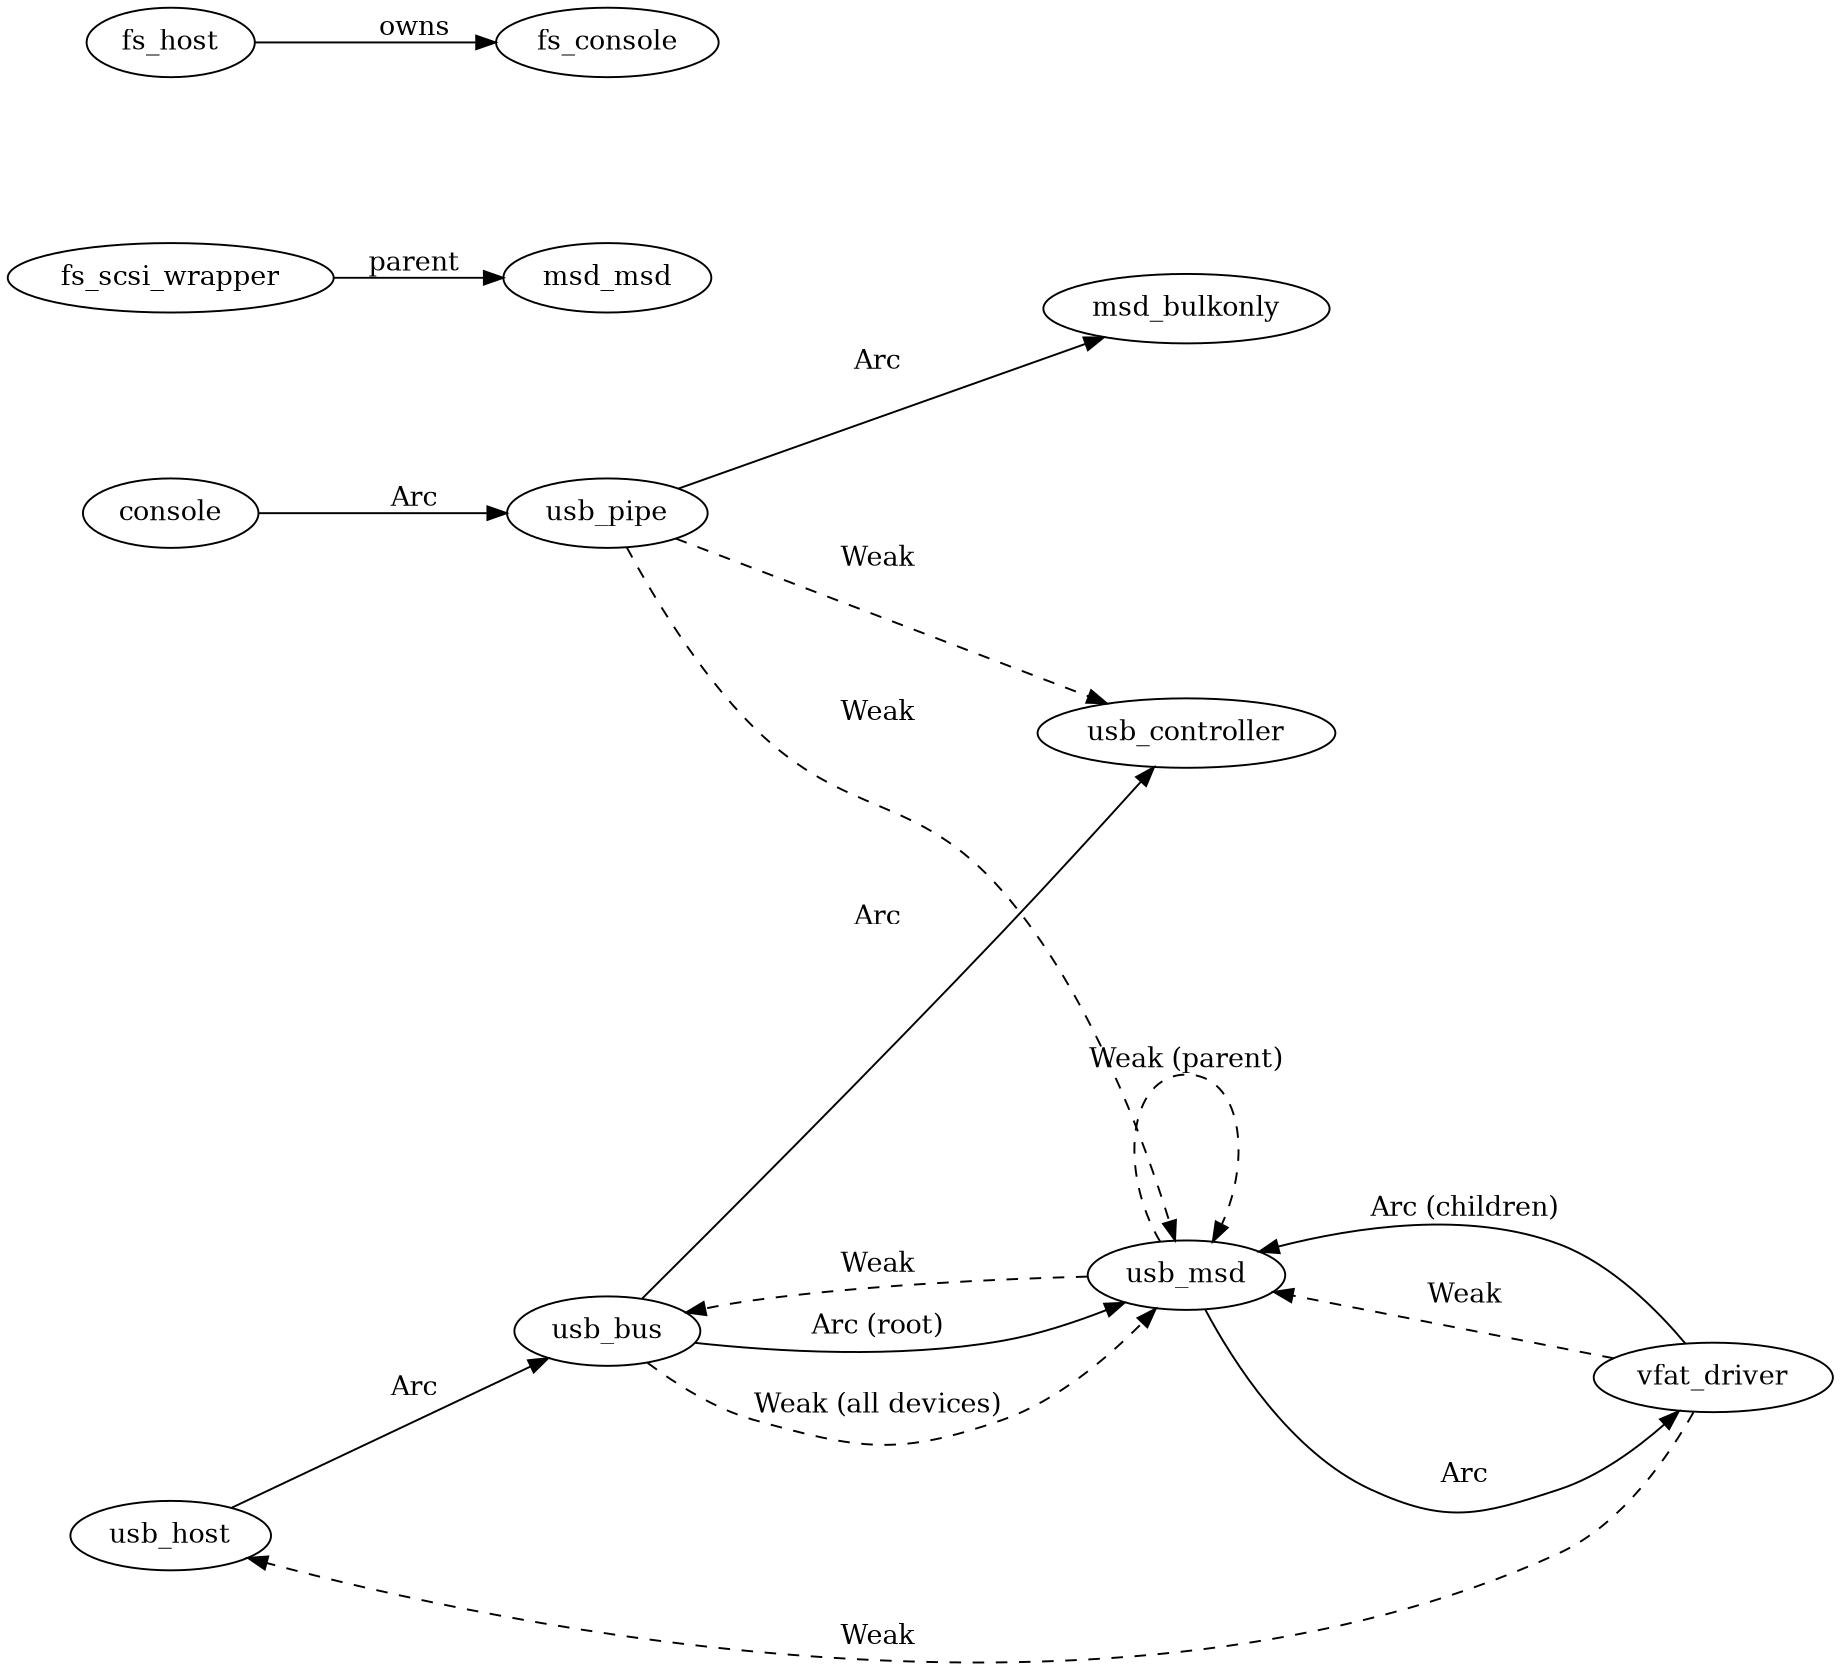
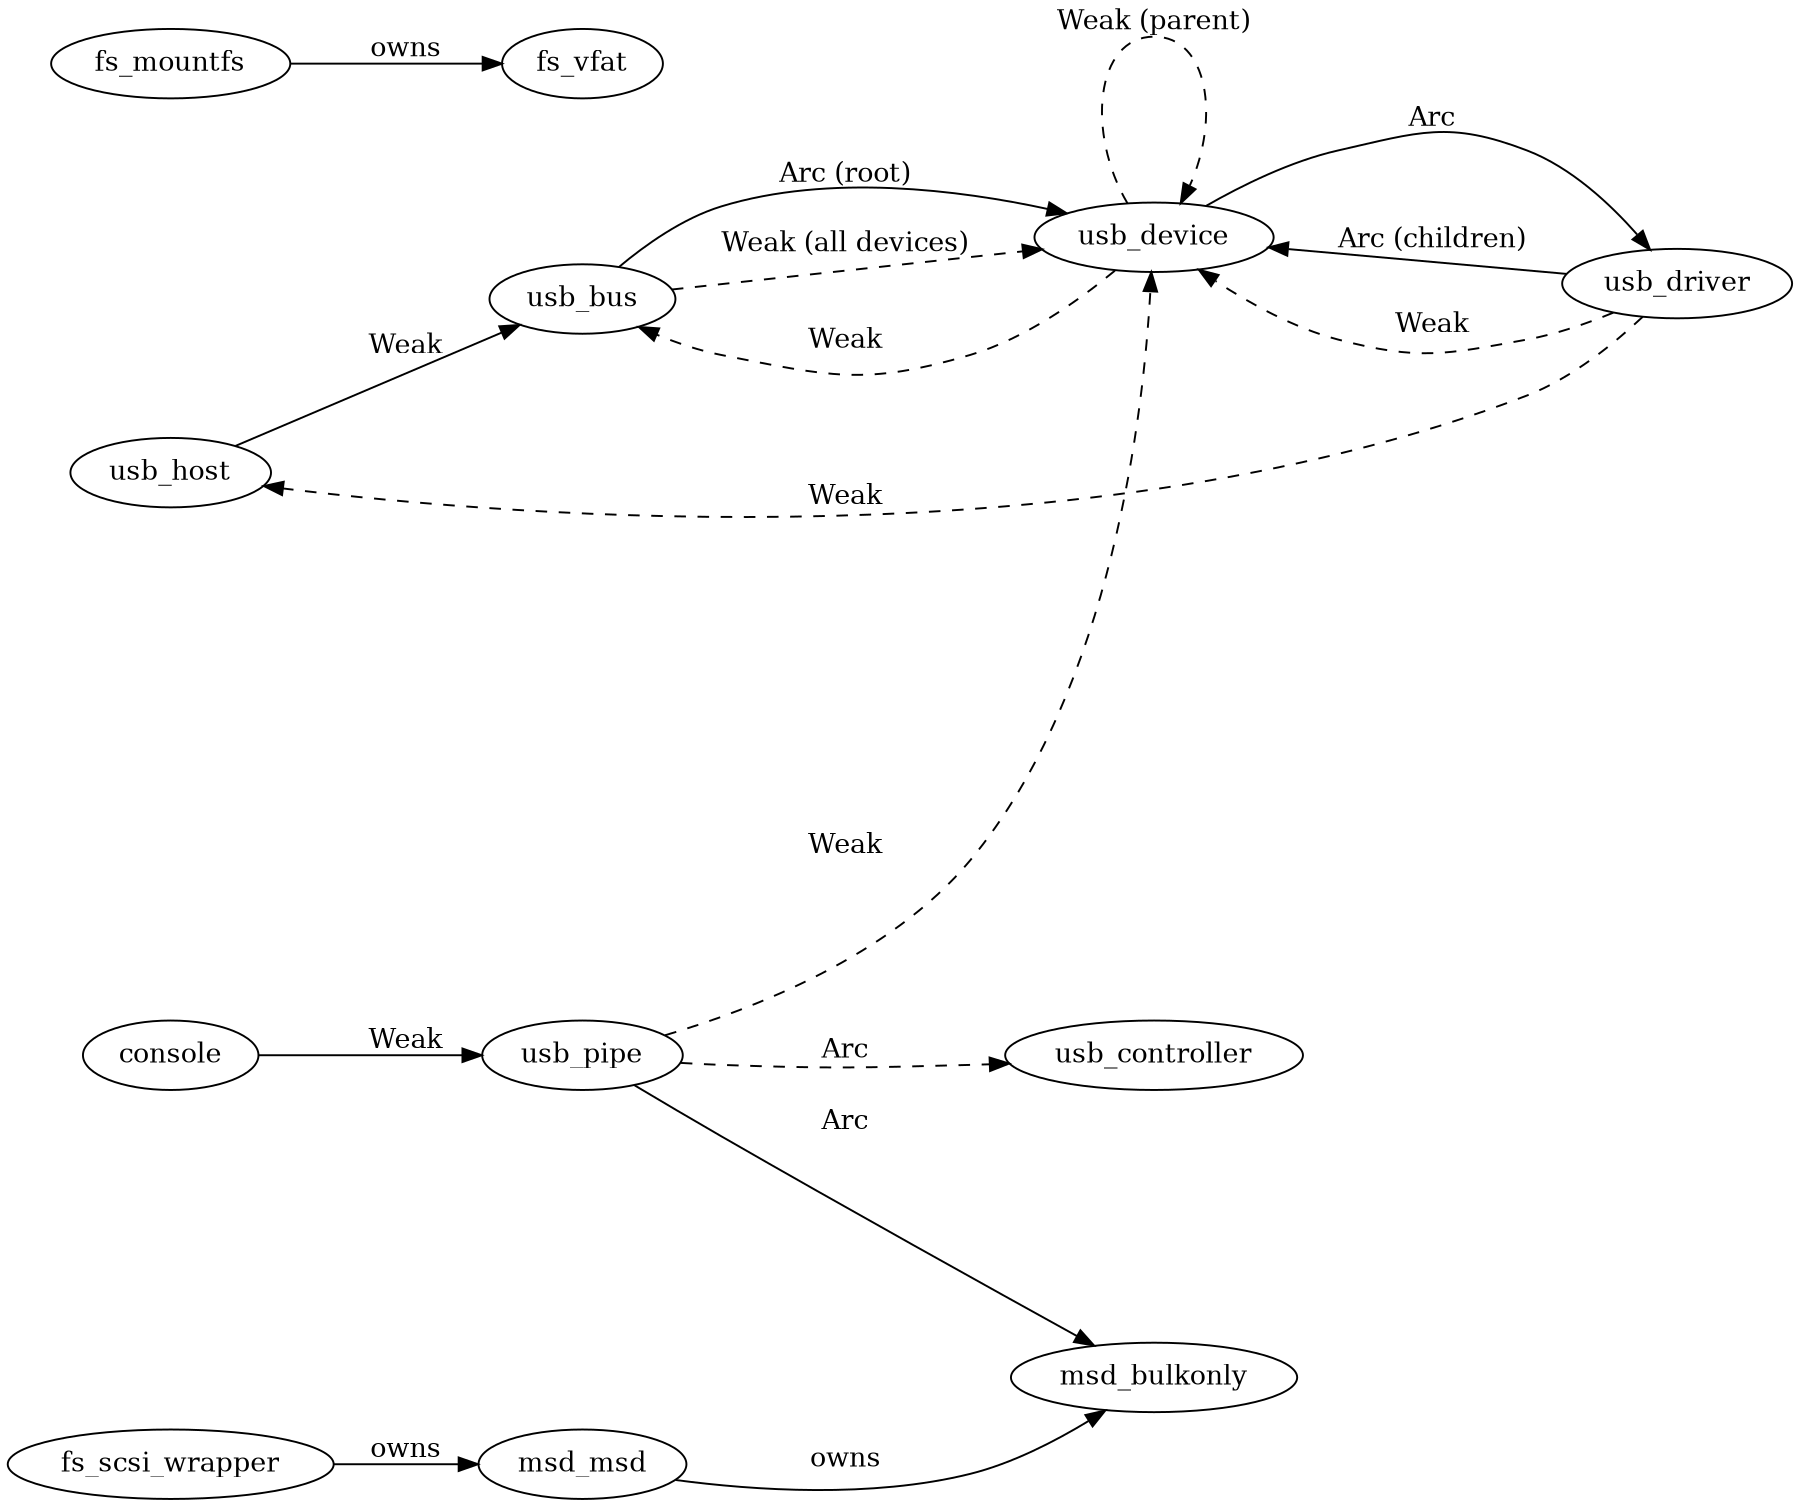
node "fs_host": label "fs_host" -> "fs_mountfs"
node "fs_console": label "fs_console" -> "fs_vfat"
edge "fs_scsi_wrapper" -> "msd_msd": label "parent" -> "owns"
edge "console" -> "usb_pipe": label "Arc" -> "Weak"
edge "usb_pipe" -> "usb_controller": label "Weak" -> "Arc"
edge "usb_bus" -> "usb_controller": removed, label "Arc"
node "usb_msd": label "usb_msd" -> "usb_device"
node "vfat_driver": label "vfat_driver" -> "usb_driver"
edge "usb_host" -> "usb_bus": label "Arc" -> "Weak"
edge "msd_msd" -> "msd_bulkonly": added, label "owns"
